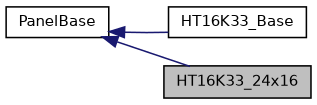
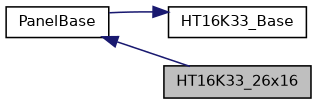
edge "HT16K33_Base" -> "PanelBase": reversed
node "HT16K33_24x16": label "HT16K33_24x16" -> "HT16K33_26x16"
